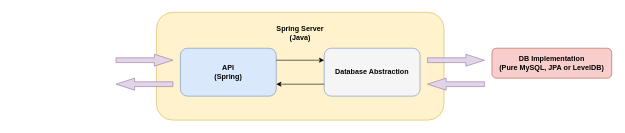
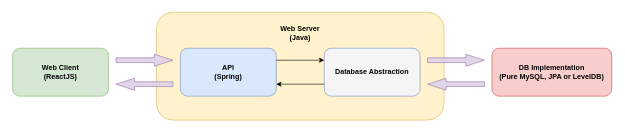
node "Spring Server (Java)": label "Spring Server (Java)" -> "Web Server (Java)"
node "DB Implementation (Pure MySQL, JPA or LevelDB)": size 120x30 -> 120x48
node "Web Client (ReactJS)": added
